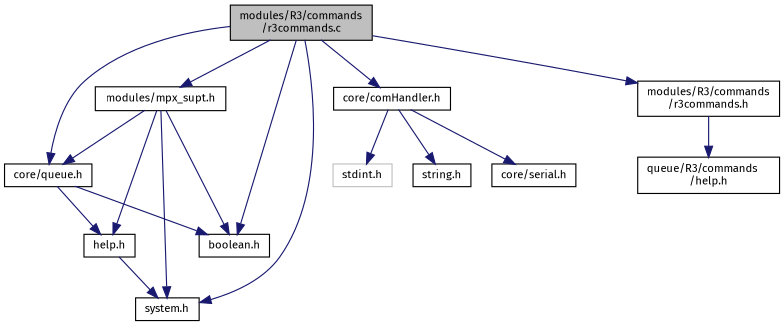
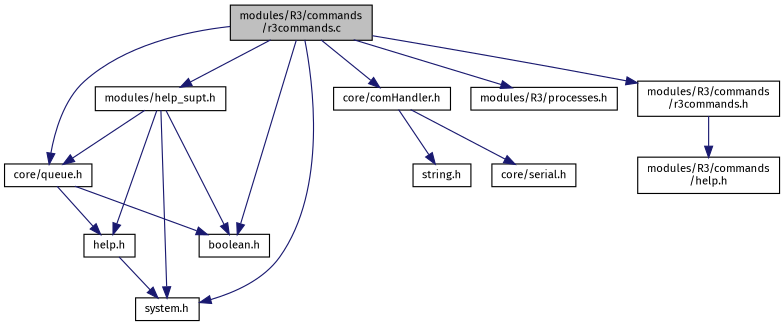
node "modules/mpx_supt.h": label "modules/mpx_supt.h" -> "modules/help_supt.h"
node "modules/R3/processes.h": added
node "stdint.h": removed
node "queue/R3/commands /help.h": label "queue/R3/commands /help.h" -> "modules/R3/commands /help.h"
